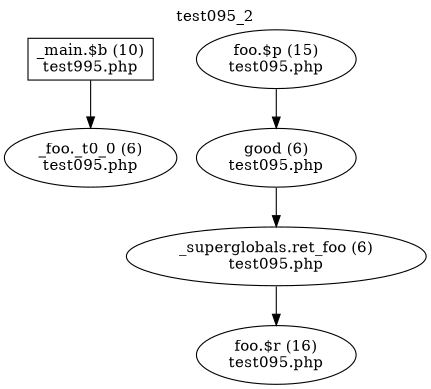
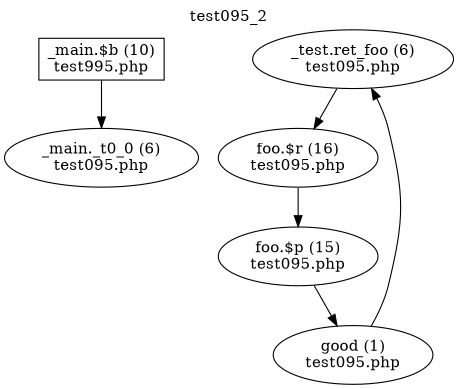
node "_foo._t0_0 (6) test095.php": label "_foo._t0_0 (6) test095.php" -> "_main._t0_0 (6) test095.php"
node "good (6) test095.php": label "good (6) test095.php" -> "good (1) test095.php"
edge "foo.$r (16) test095.php" -> "foo.$p (15) test095.php": added
node "_superglobals.ret_foo (6) test095.php": label "_superglobals.ret_foo (6) test095.php" -> "_test.ret_foo (6) test095.php"
